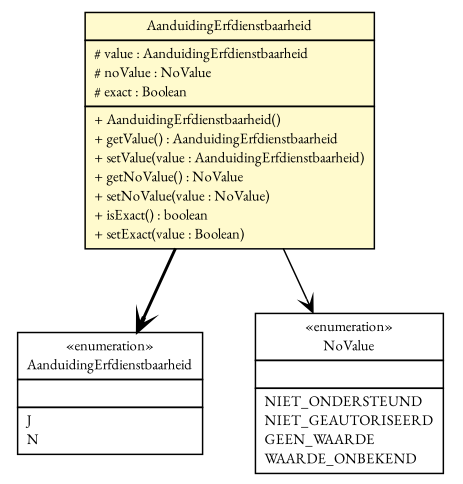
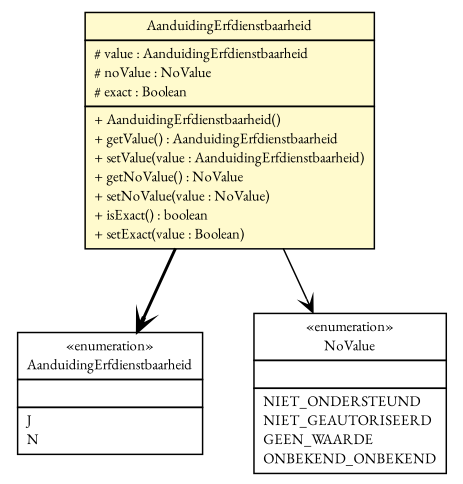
node "NoValue": text "WAARDE_ONBEKEND" -> "ONBEKEND_ONBEKEND"
